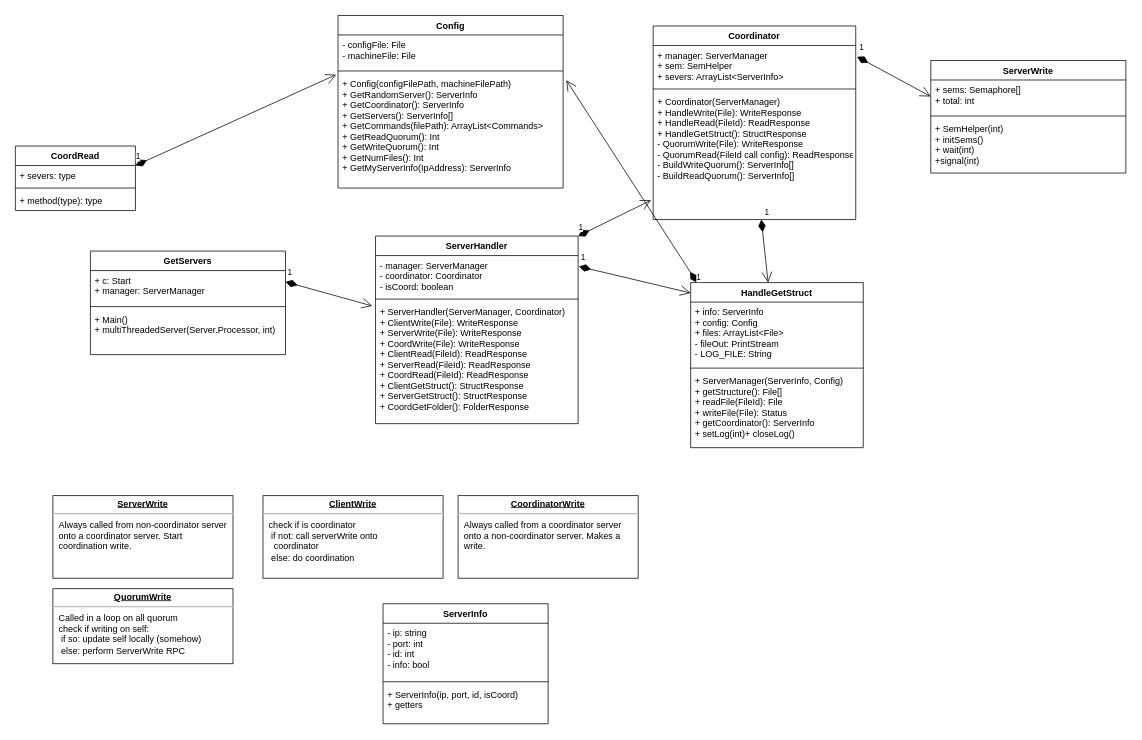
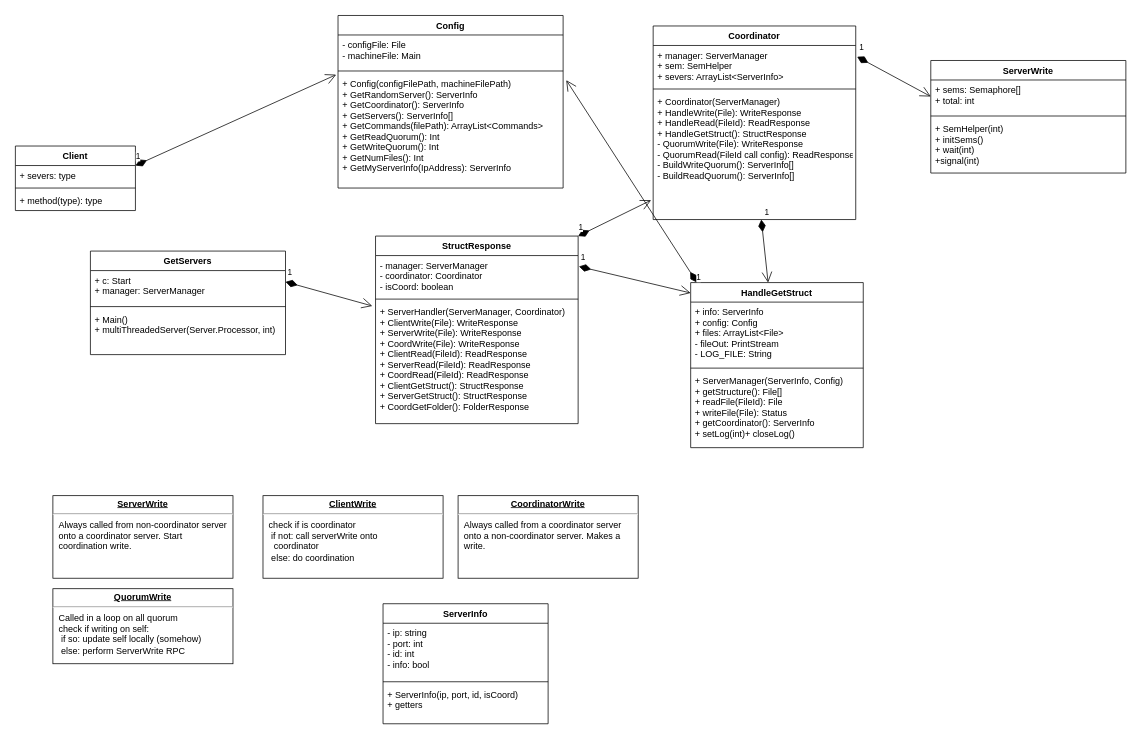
node "- configFile: File - machineFile: File": label "- configFile: File - machineFile: File" -> "- configFile: File - machineFile: Main"
node "CoordRead": label "CoordRead" -> "Client"
node "ServerHandler": label "ServerHandler" -> "StructResponse"
